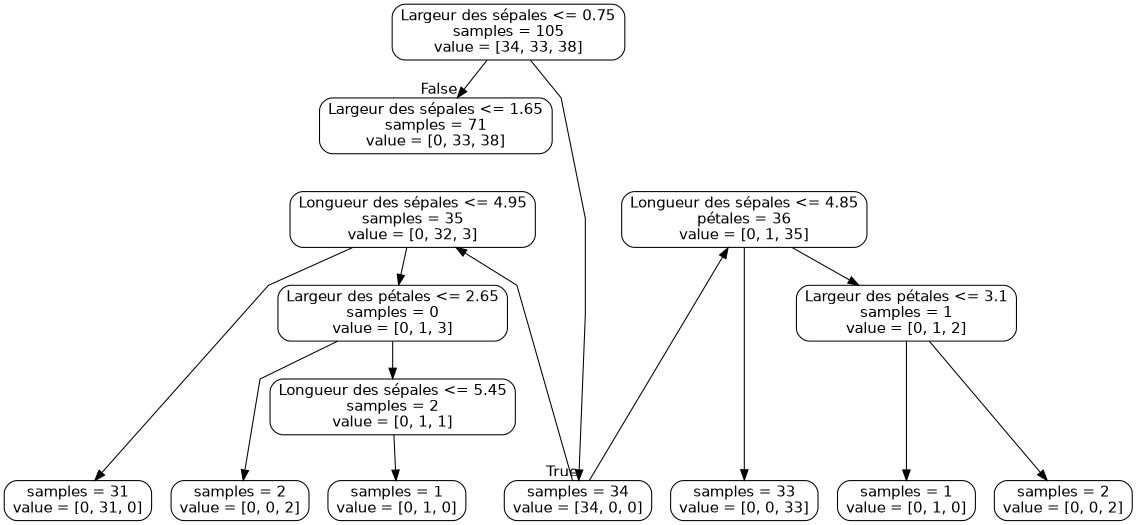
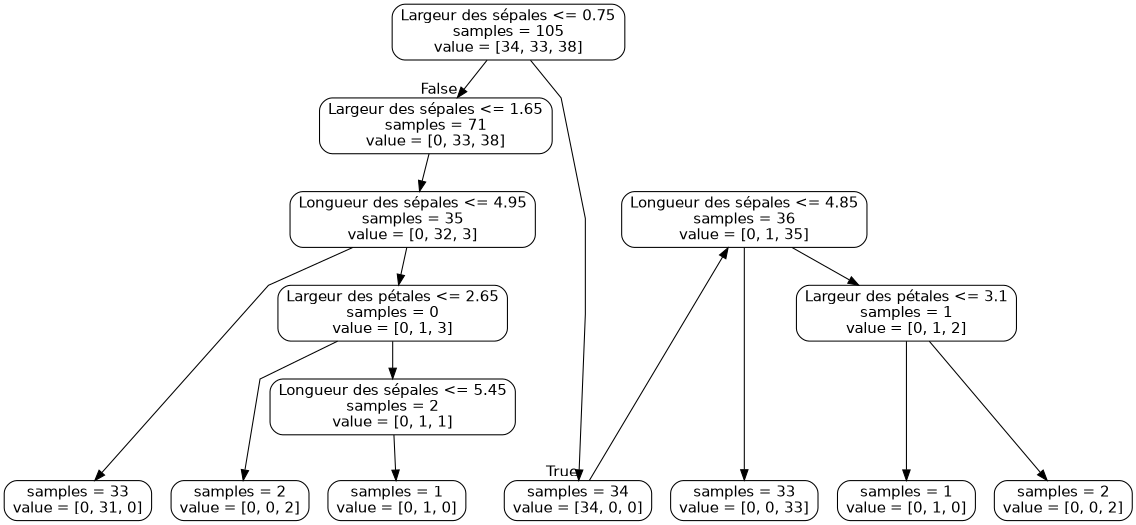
node "Longueur des sépales <= 4.85 pétales = 36 value = [0, 1, 35]": label "Longueur des sépales <= 4.85 pétales = 36 value = [0, 1, 35]" -> "Longueur des sépales <= 4.85 samples = 36 value = [0, 1, 35]"
edge "samples = 34 value = [34, 0, 0]" -> "Longueur des sépales <= 4.95 samples = 35 value = [0, 32, 3]": now "Largeur des sépales <= 1.65 samples = 71 value = [0, 33, 38]" -> "Longueur des sépales <= 4.95 samples = 35 value = [0, 32, 3]"
node "samples = 31 value = [0, 31, 0]": label "samples = 31 value = [0, 31, 0]" -> "samples = 33 value = [0, 31, 0]"
